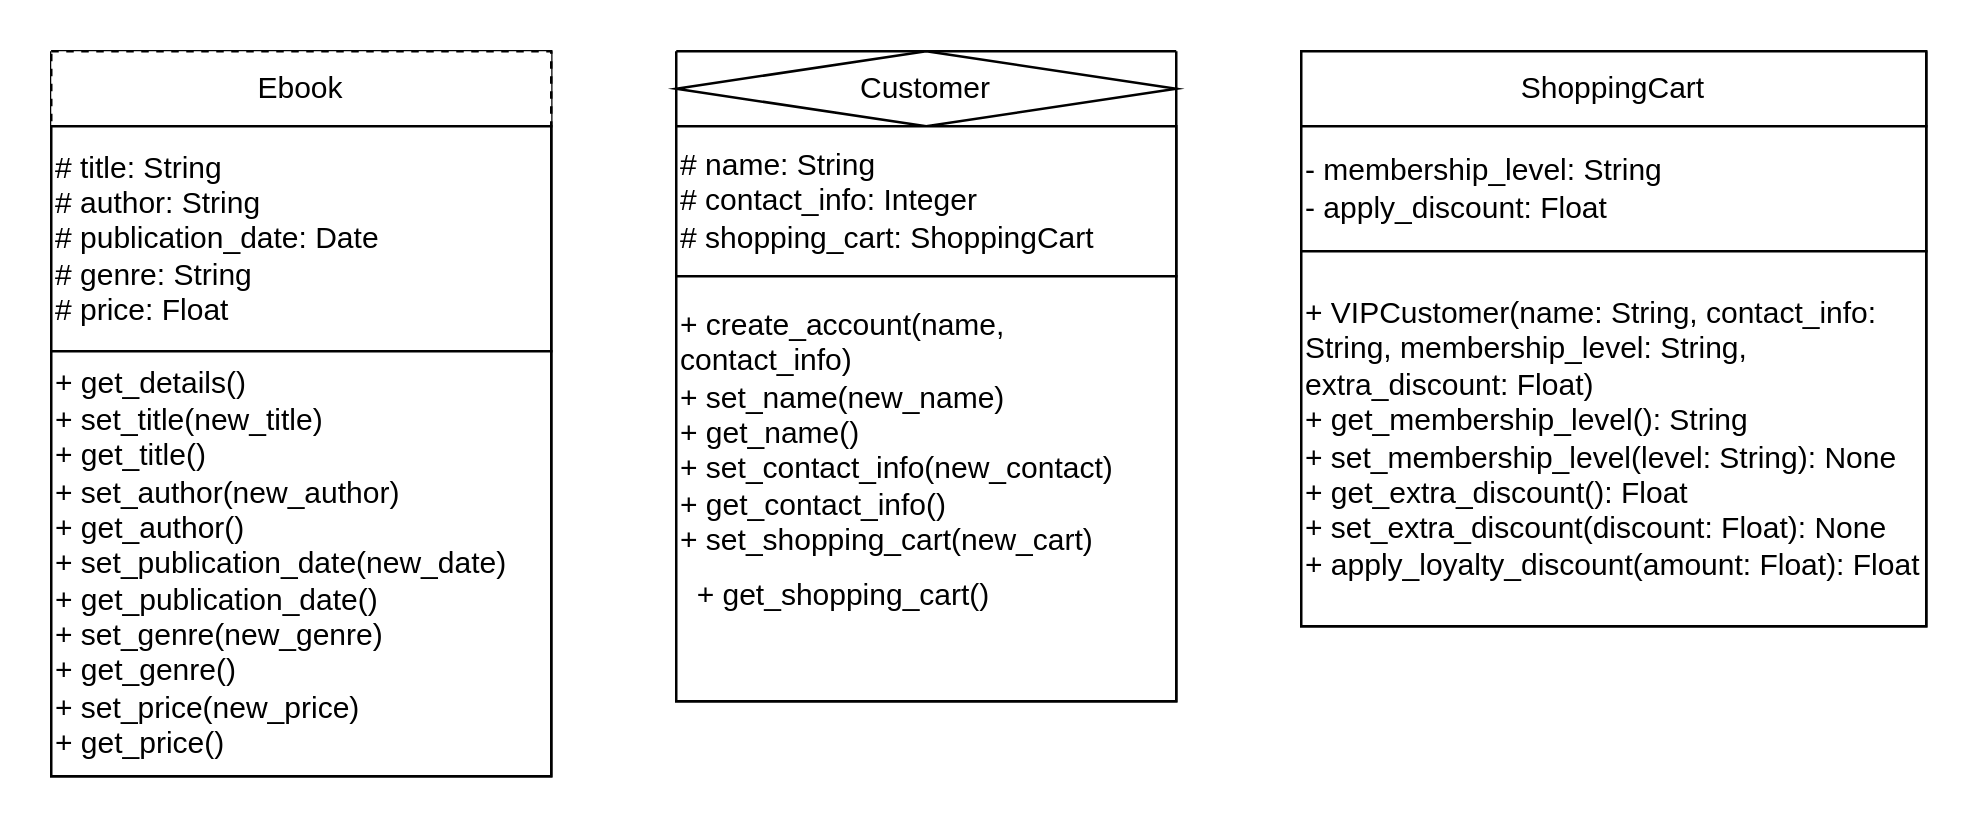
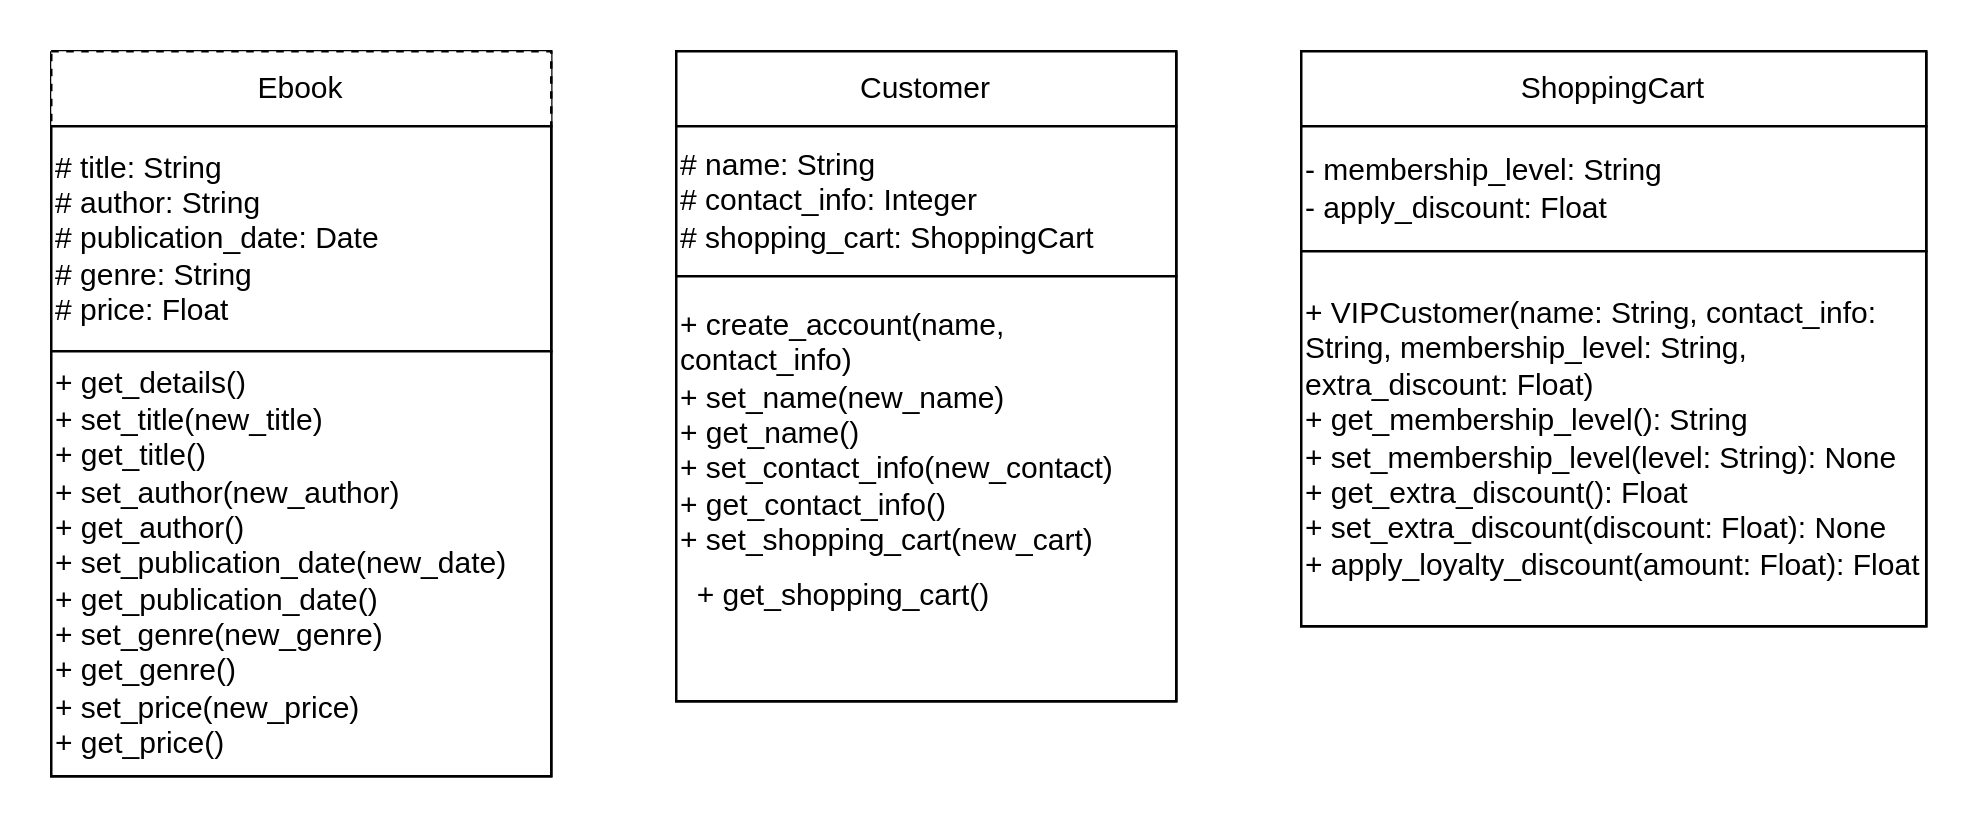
node "Customer": shape diamond -> rectangle
